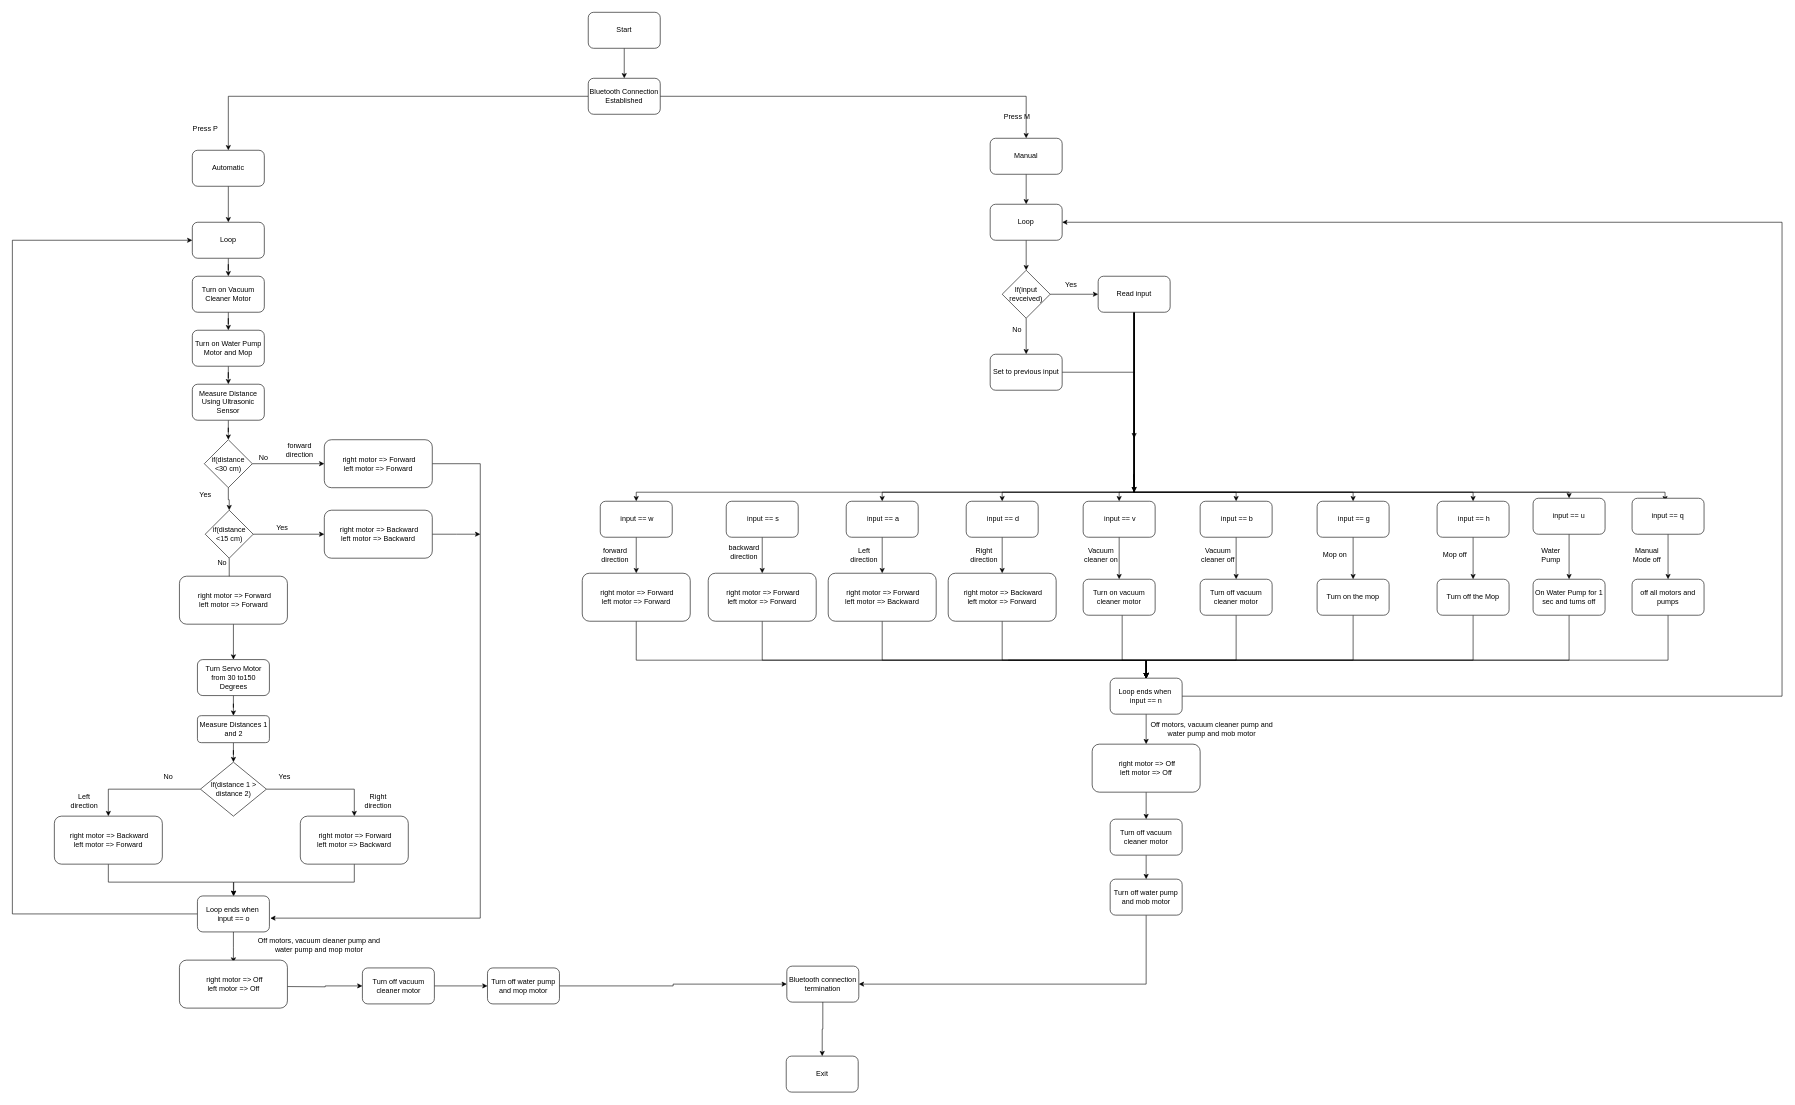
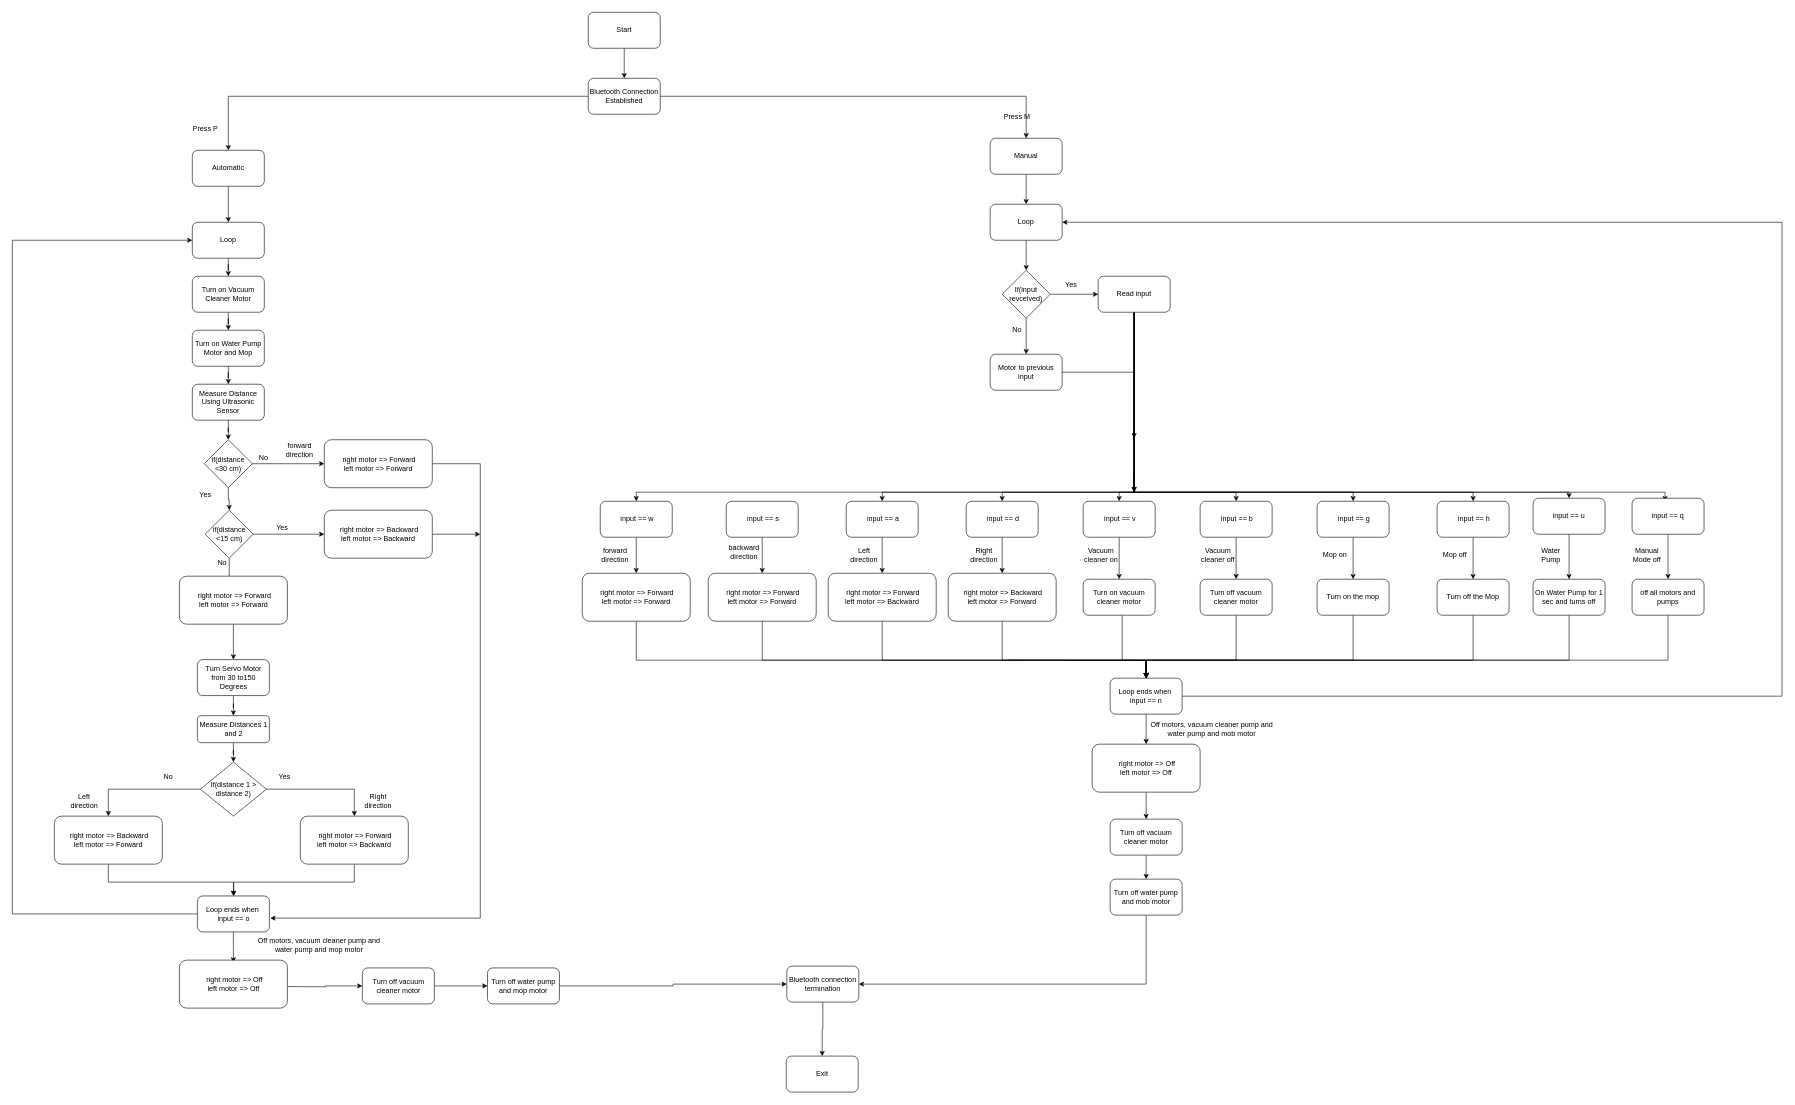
node "Set to previous input": label "Set to previous input" -> "Motor to previous input"
